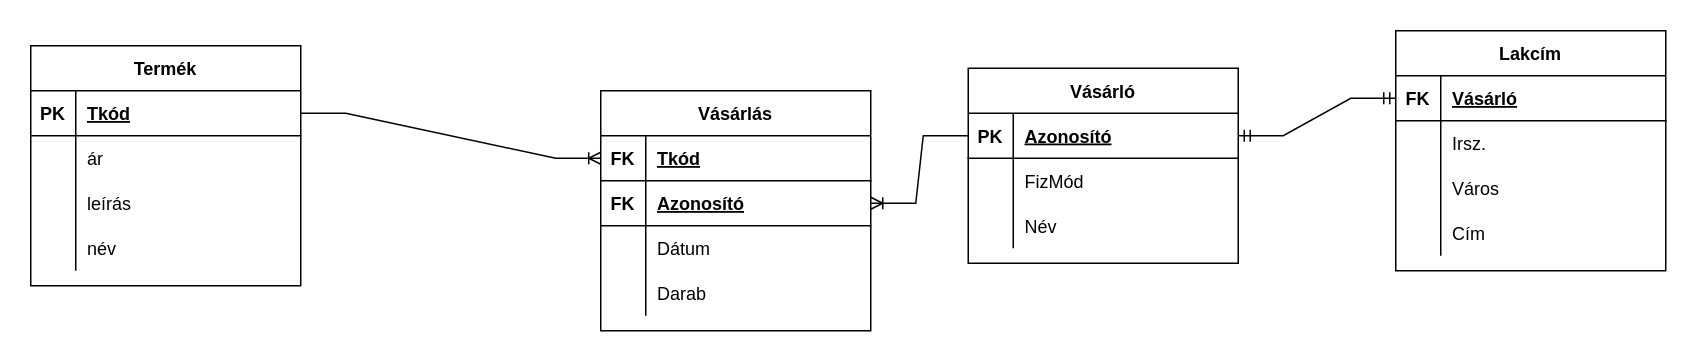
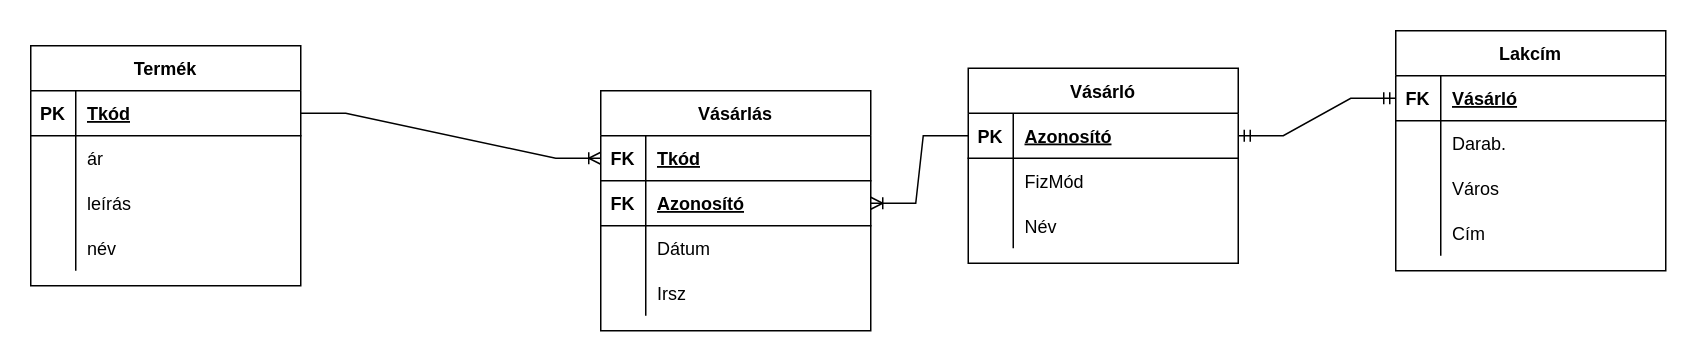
node "Irsz.": label "Irsz." -> "Darab."
node "Darab": label "Darab" -> "Irsz"
